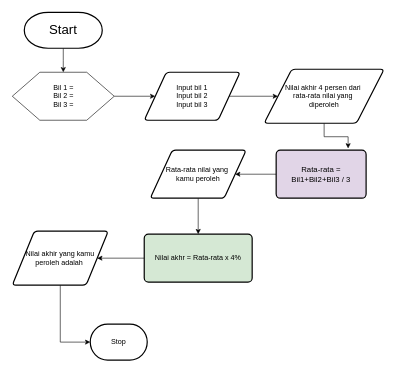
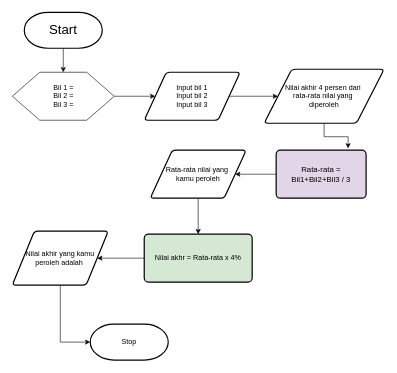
node "Stop": size 57x36 -> 78x36
